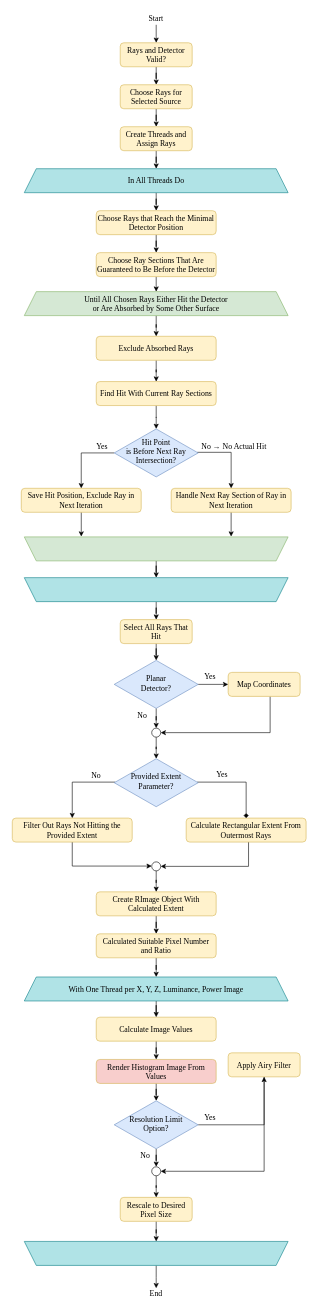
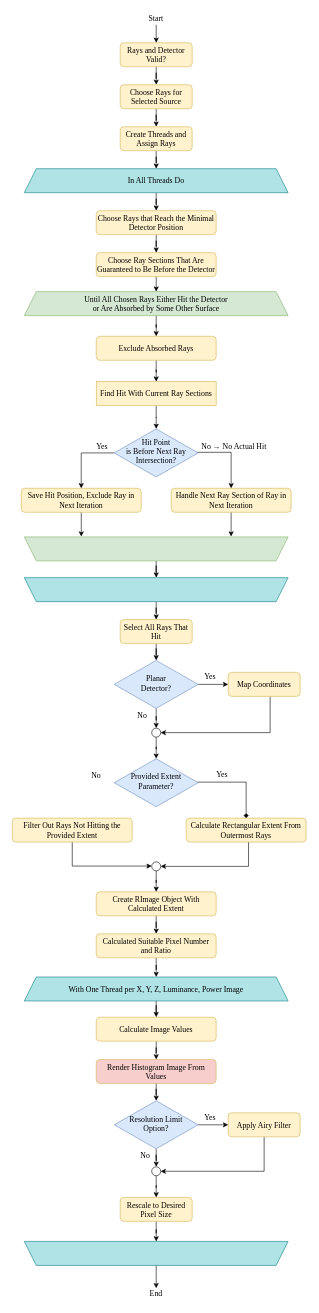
node "Find Hit With Current Ray Sections": shape rounded rectangle -> rectangle
edge "Provided Extent Parameter?" -> "Filter Out Rays Not Hitting the Provided Extent": removed
node "Apply Airy Filter": moved (264, 1065) -> (264, 1125)
